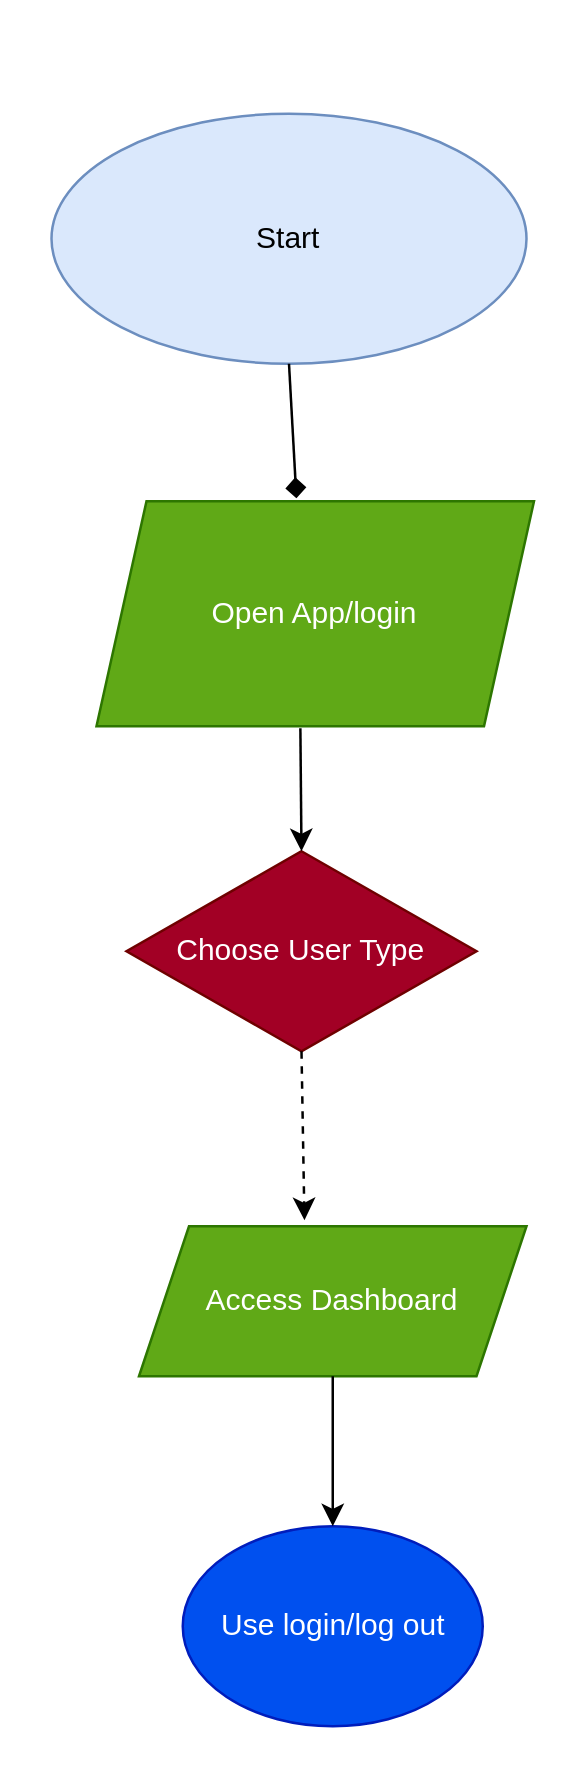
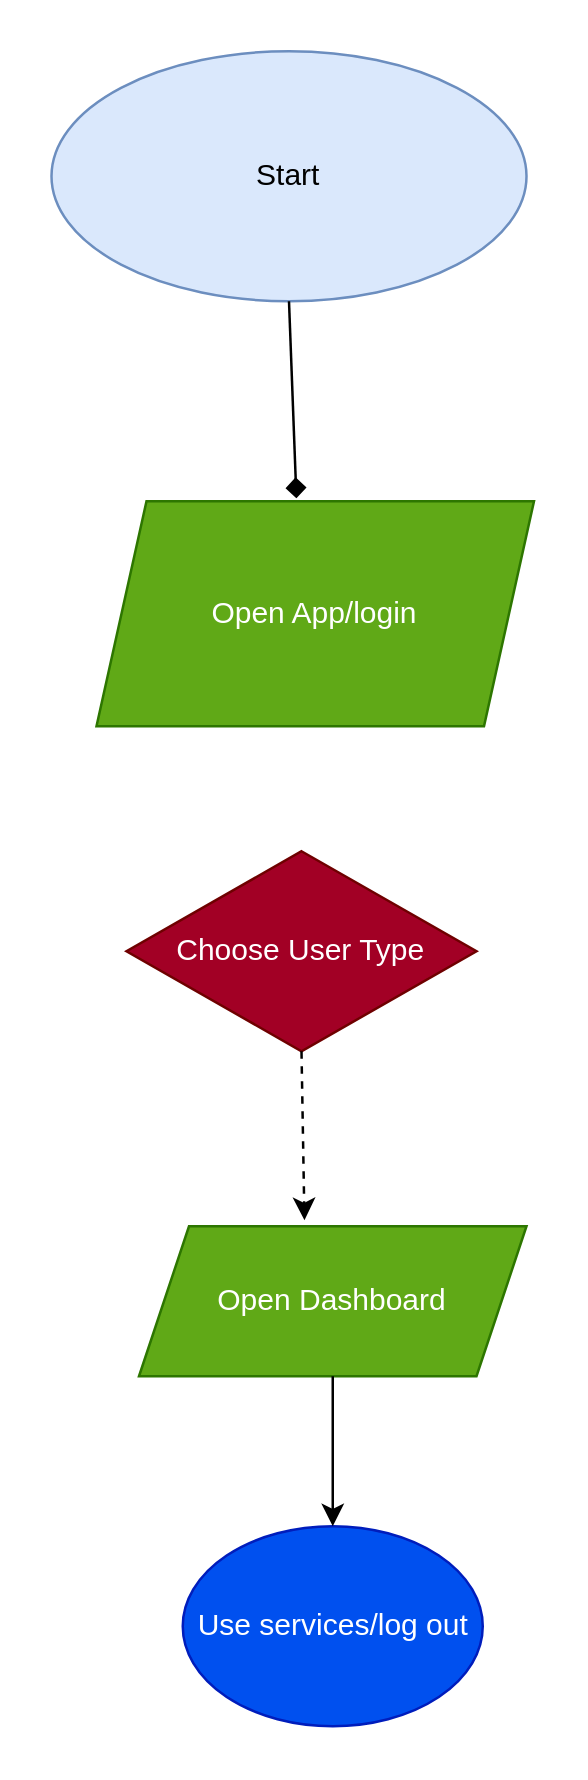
node "Start": moved (289, 239) -> (289, 176)
edge "Open App/login" -> "Choose User Type": removed
node "Access Dashboard": label "Access Dashboard" -> "Open Dashboard"
node "Use login/log out": label "Use login/log out" -> "Use services/log out"
